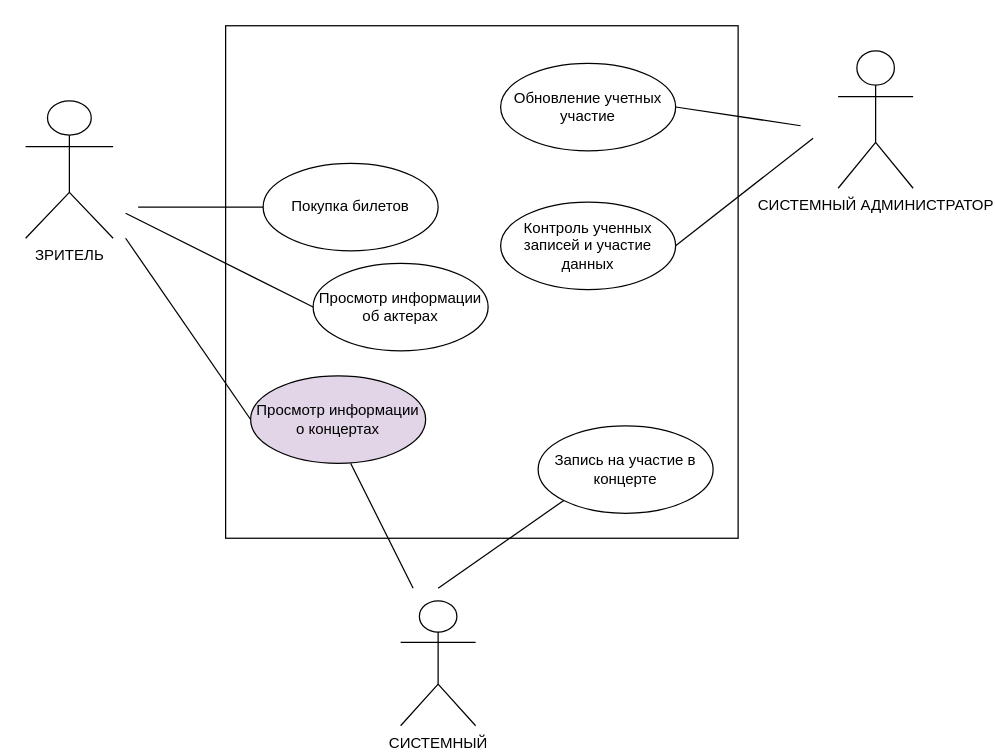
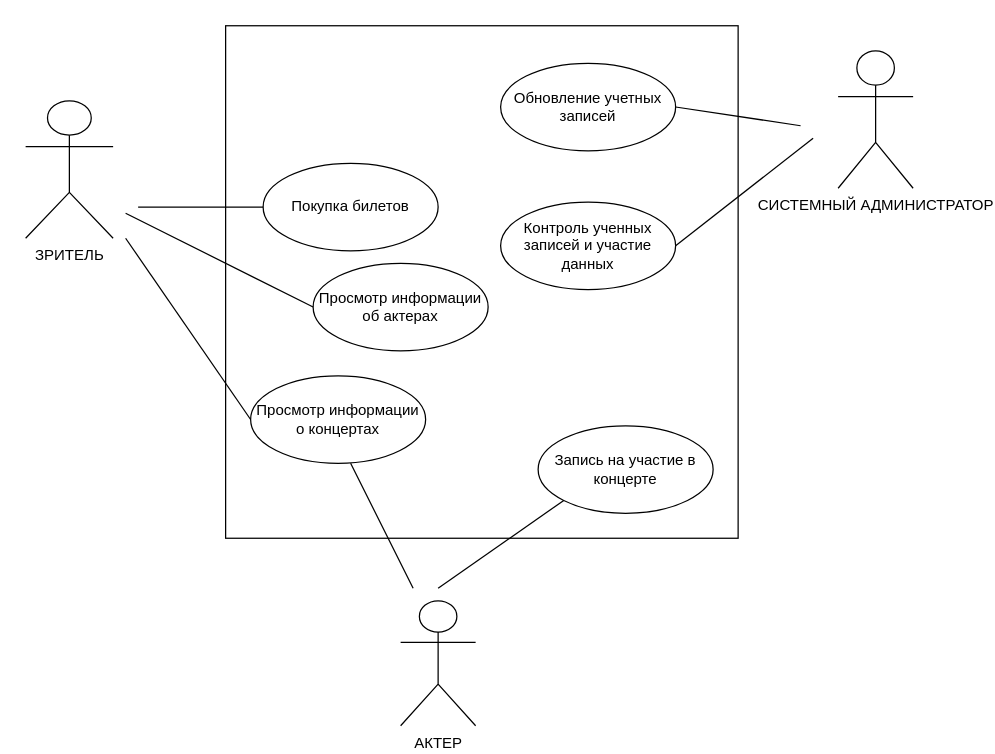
node "Обновление учетных участие": label "Обновление учетных участие" -> "Обновление учетных записей"
node "Просмотр информации о концертах": fillcolor #e1d5e7 -> #ffffff
node "СИСТЕМНЫЙ": label "СИСТЕМНЫЙ" -> "АКТЕР"
